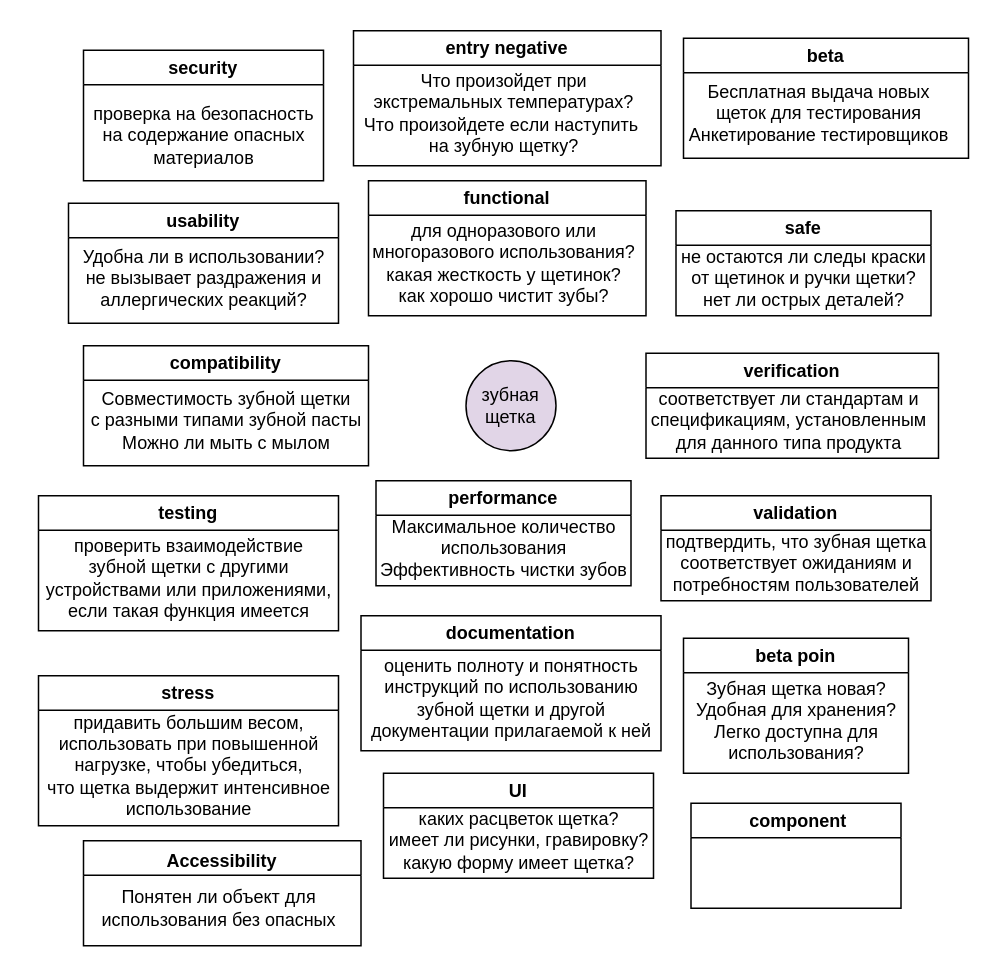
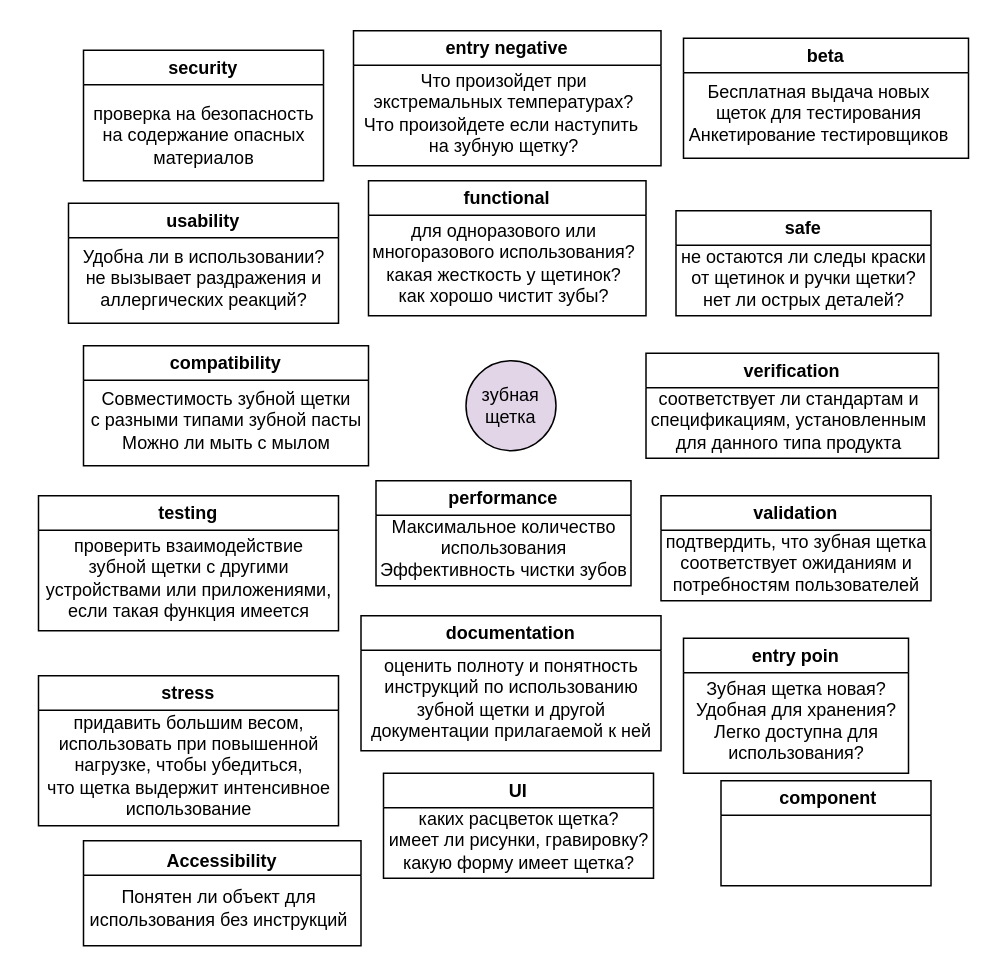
node "beta poin": label "beta poin" -> "entry poin"
node "component": moved (796, 856) -> (826, 833)
node "Понятен ли объект для использования без опасных": label "Понятен ли объект для использования без опасных" -> "Понятен ли объект для использования без инструкций"
